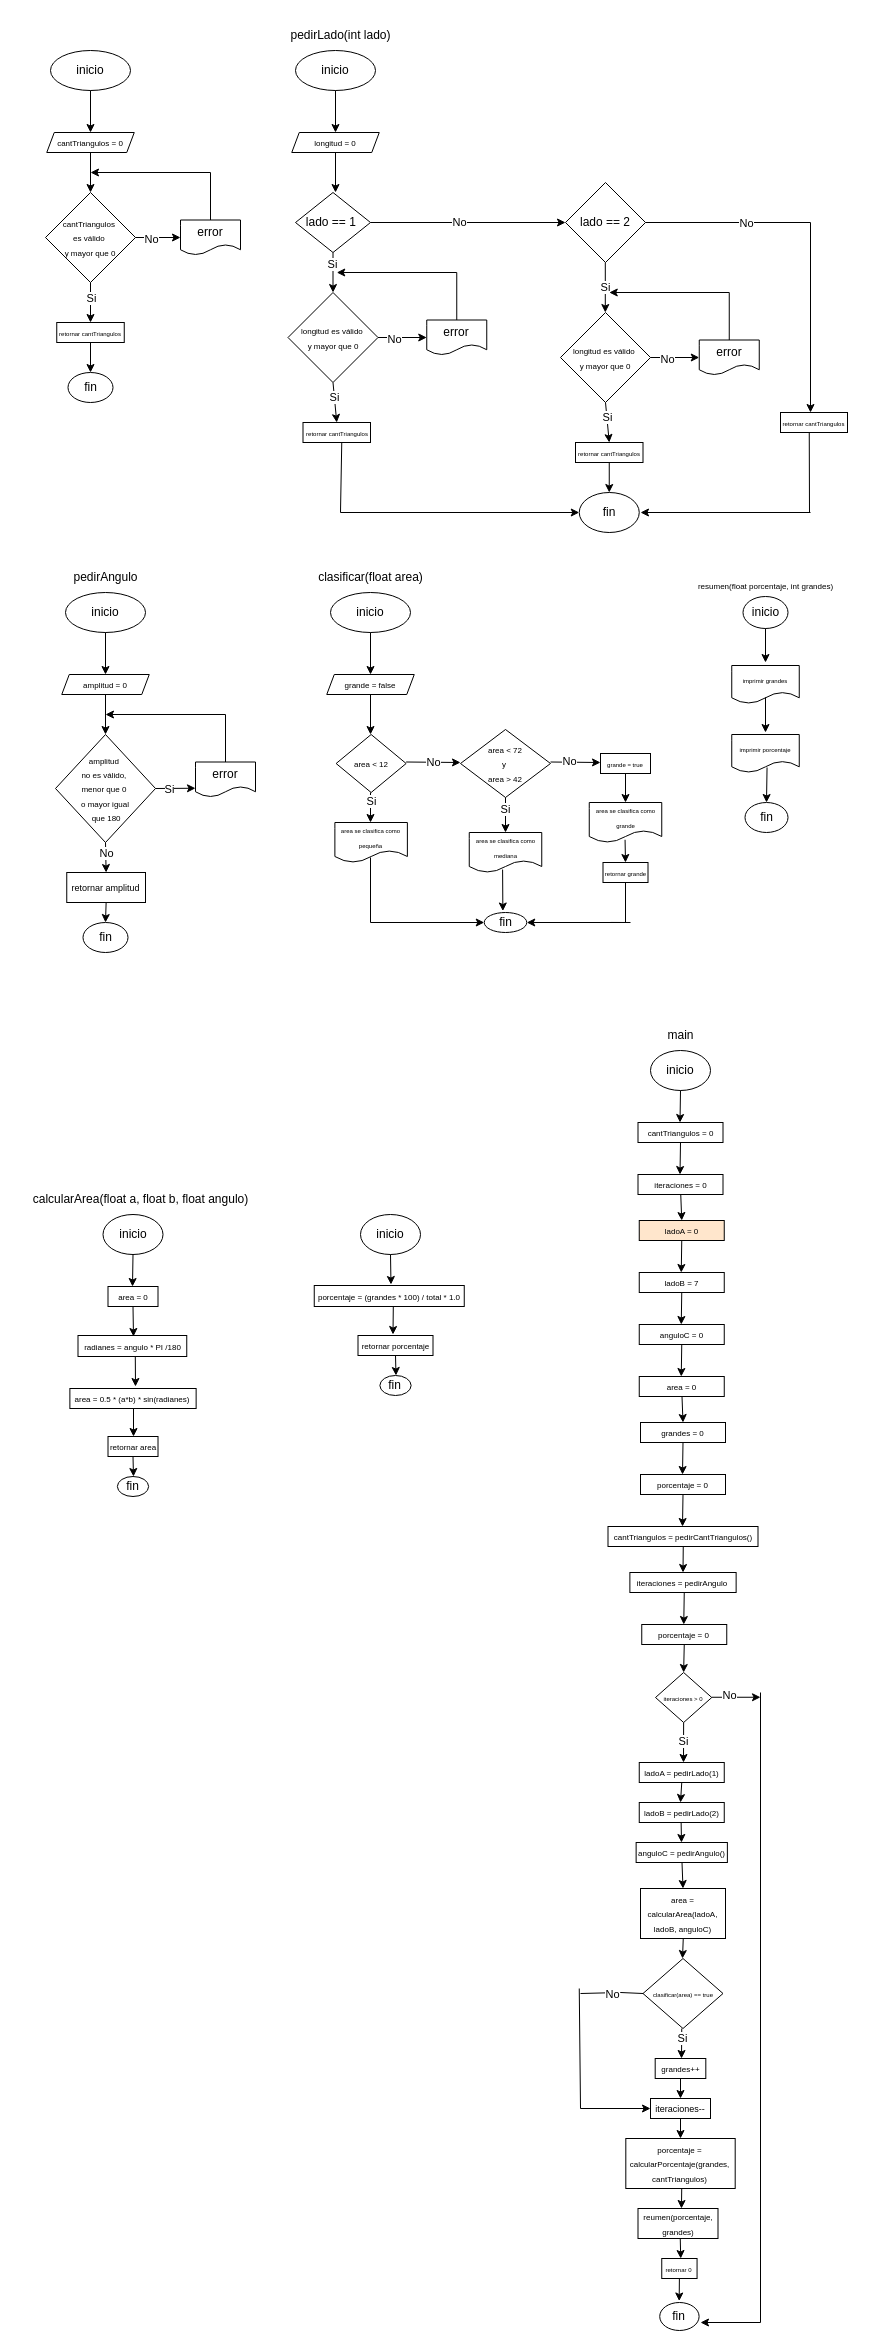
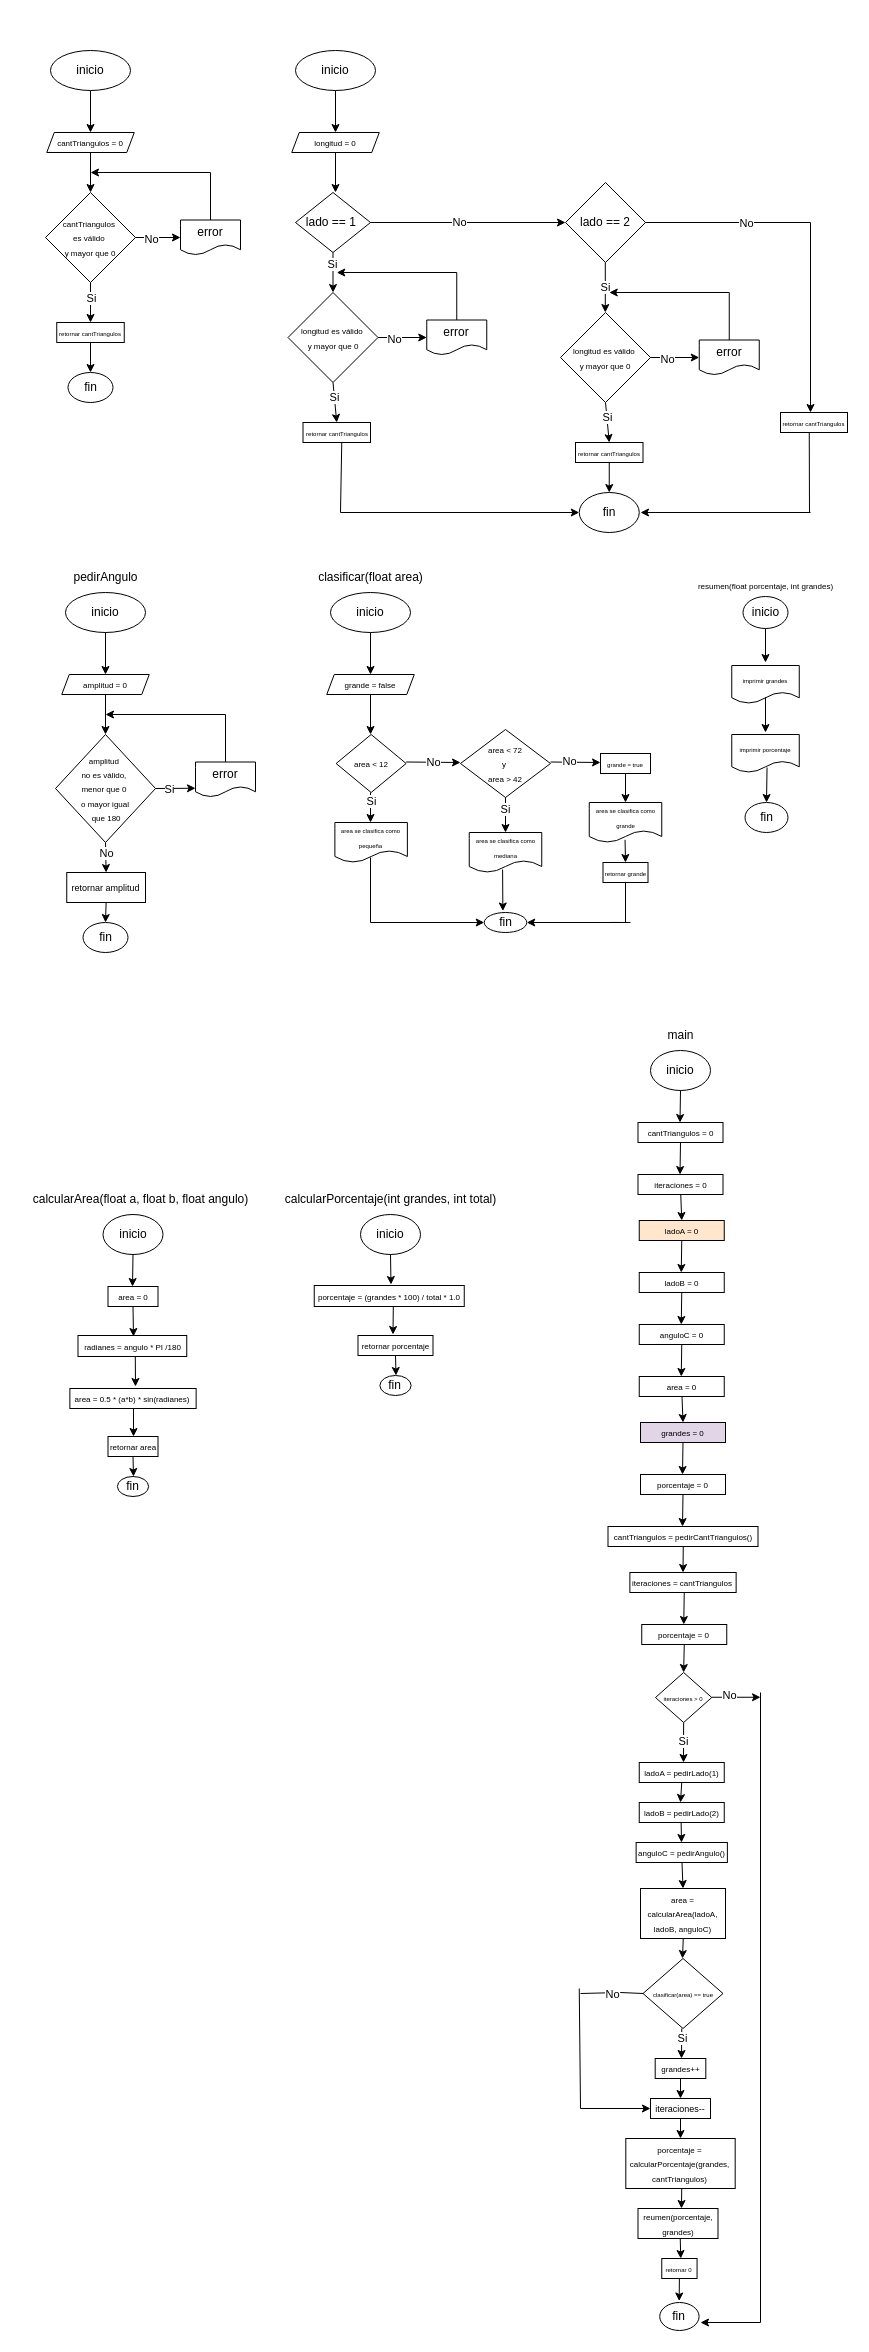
node "pedirLado(int lado)": removed
node "calcularPorcentaje(int grandes, int total)": added
node "ladoB = 7": label "ladoB = 7" -> "ladoB = 0"
node "grandes = 0": fillcolor #ffffff -> #e1d5e7
node "iteraciones = pedirAngulo": label "iteraciones = pedirAngulo" -> "iteraciones = cantTriangulos"
